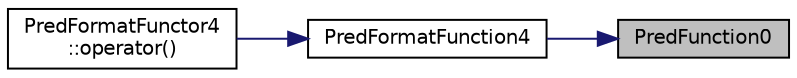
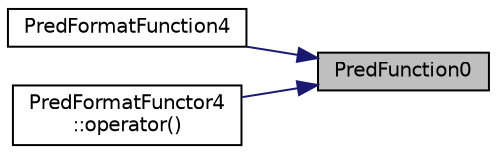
edge "PredFormatFunctor4 ::operator()" -> "PredFormatFunction4": now "PredFormatFunctor4 ::operator()" -> "PredFunction0"
